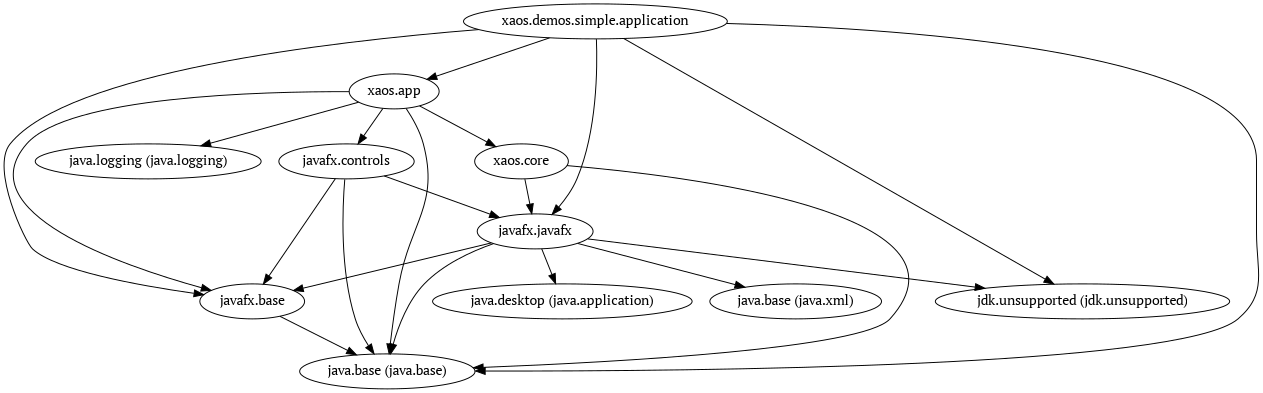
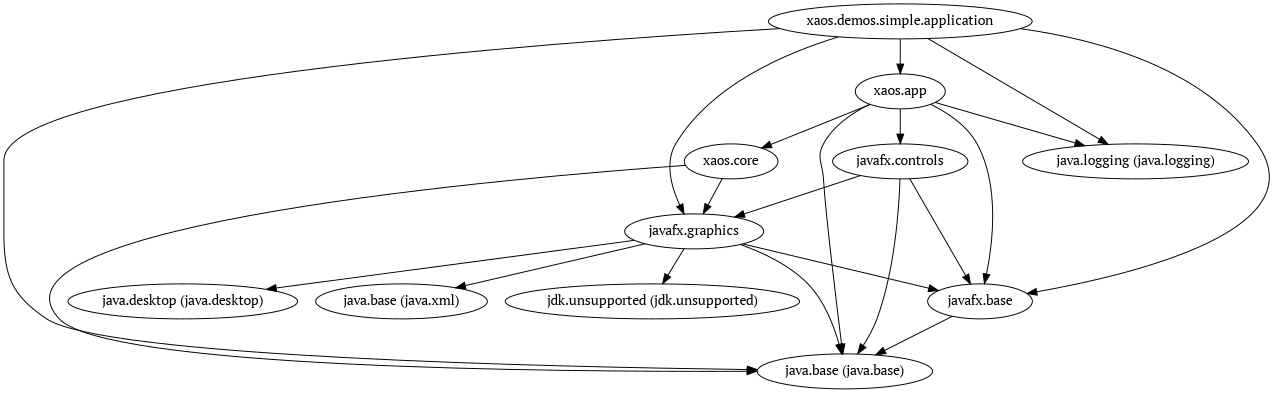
edge "xaos.demos.simple.application" -> "jdk.unsupported (jdk.unsupported)": now "xaos.demos.simple.application" -> "java.logging (java.logging)"
node "javafx.javafx": label "javafx.javafx" -> "javafx.graphics"
node "java.desktop (java.application)": label "java.desktop (java.application)" -> "java.desktop (java.desktop)"
